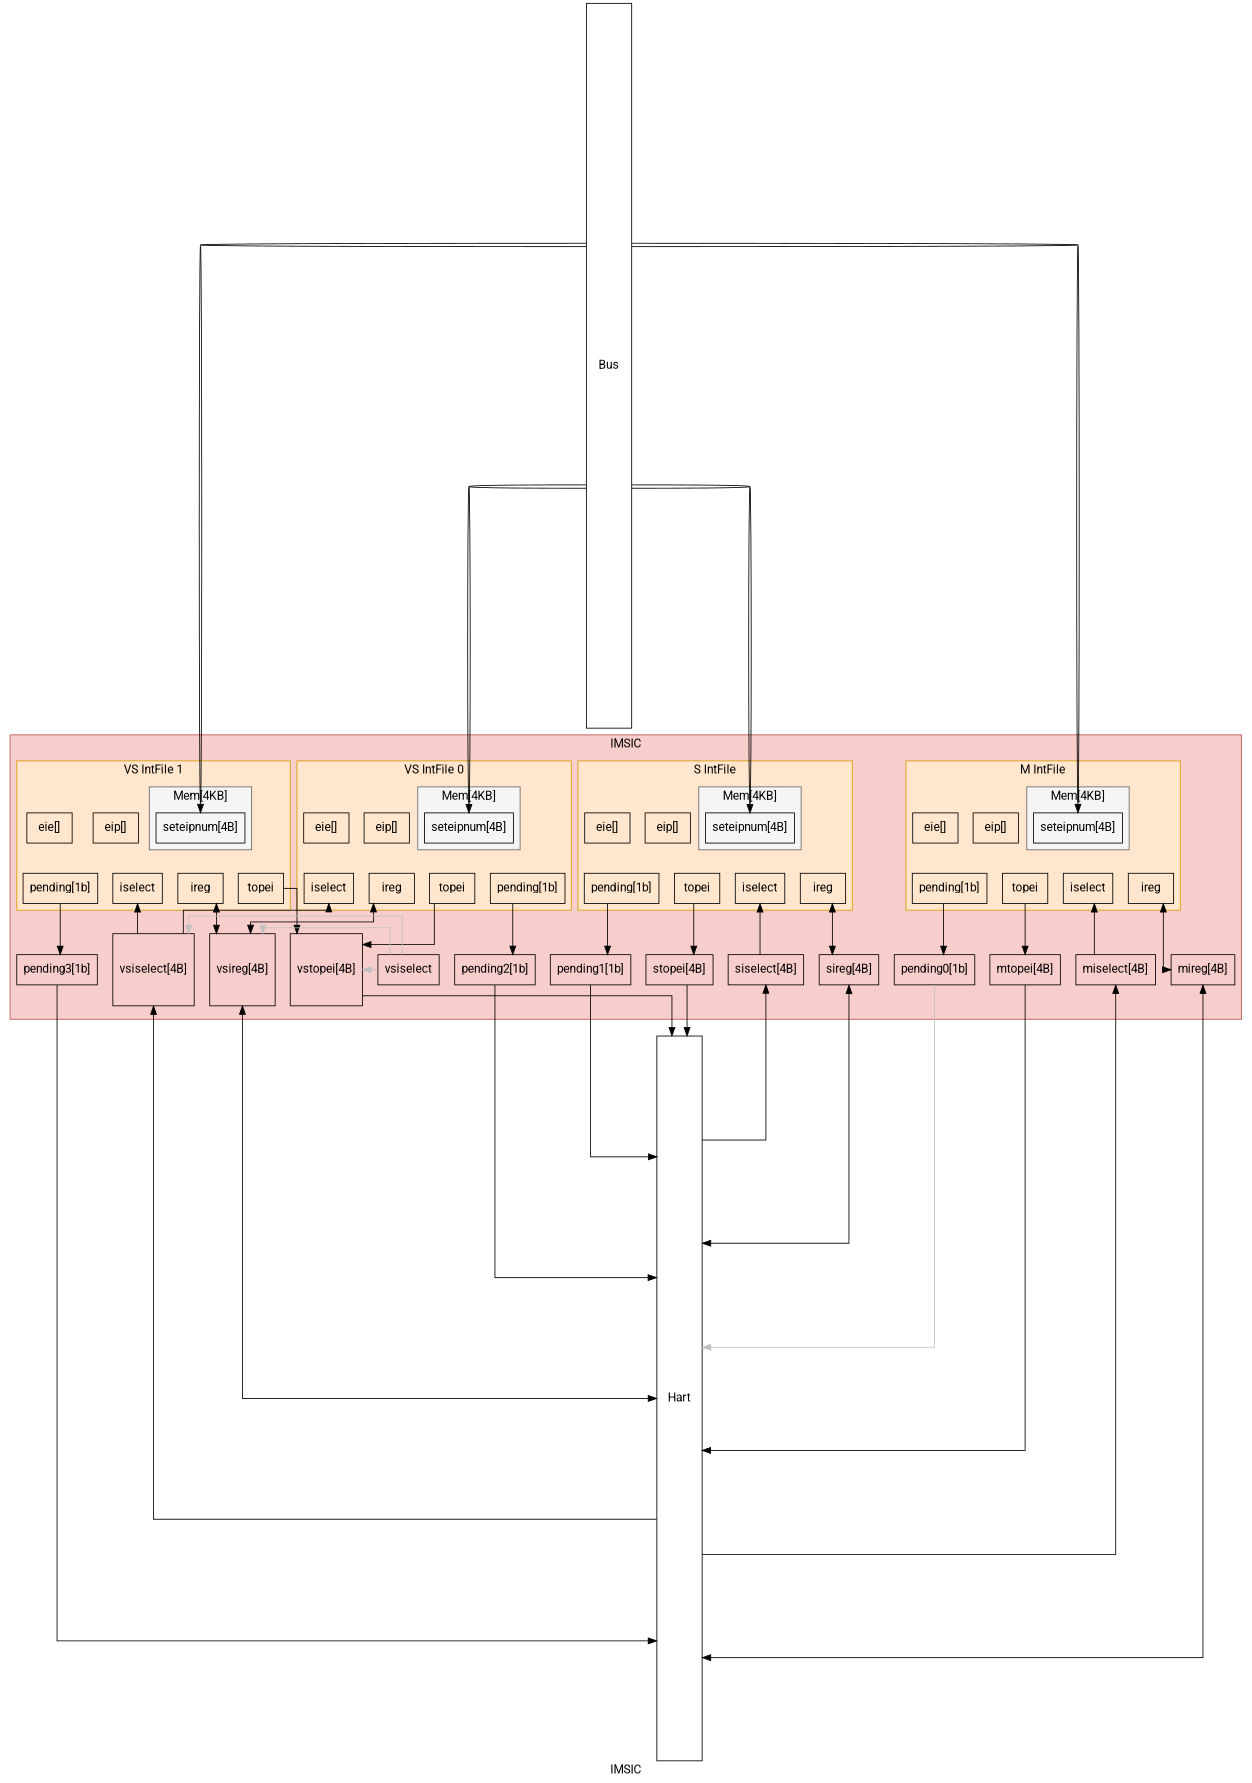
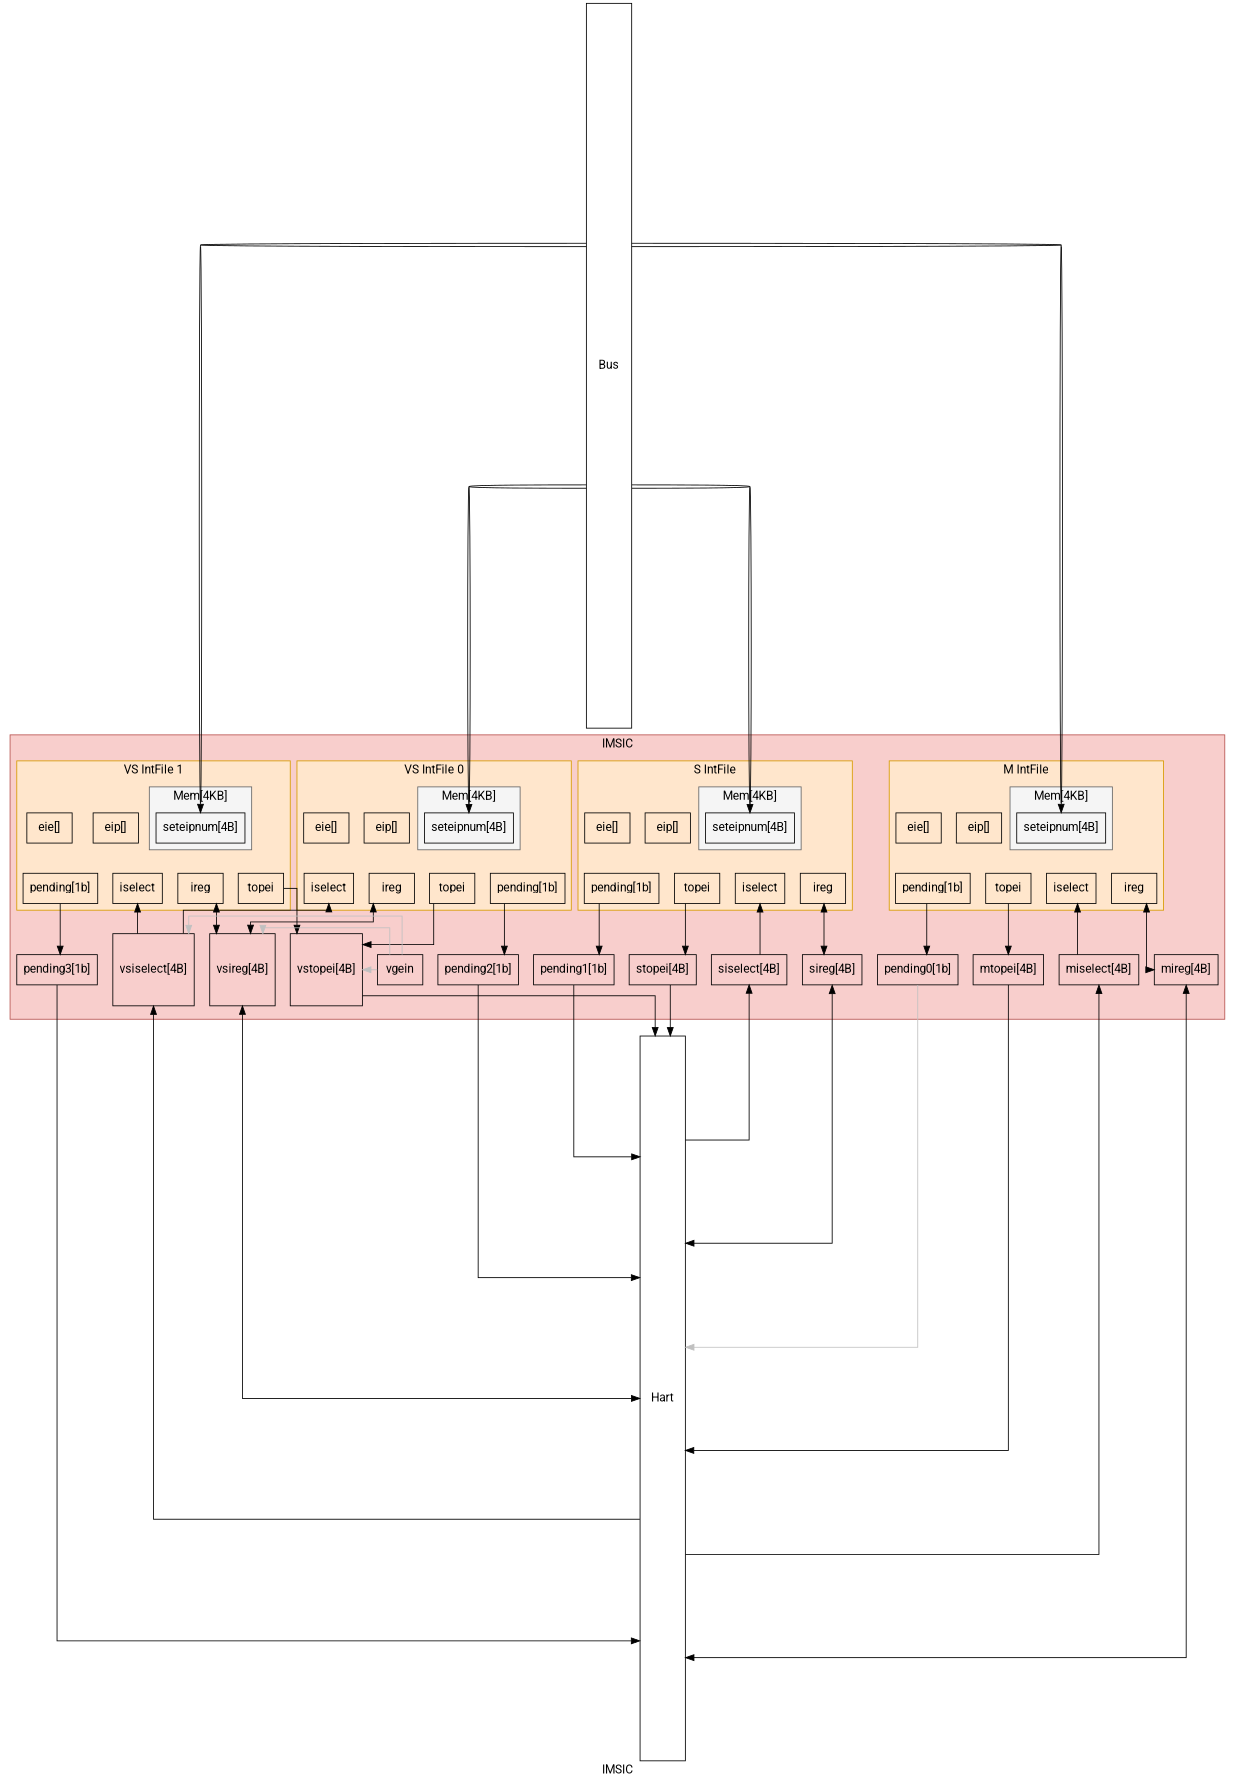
node "vsiselect": label "vsiselect" -> "vgein"
